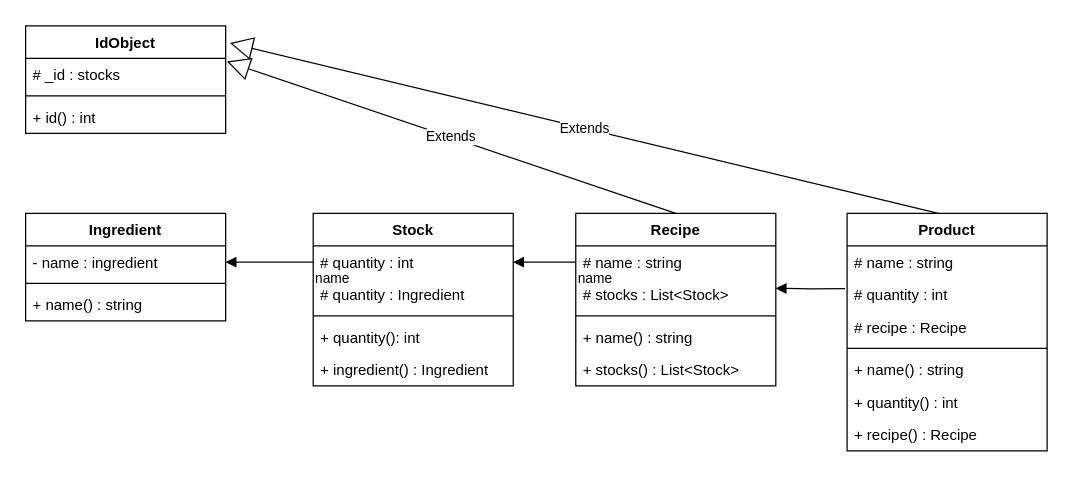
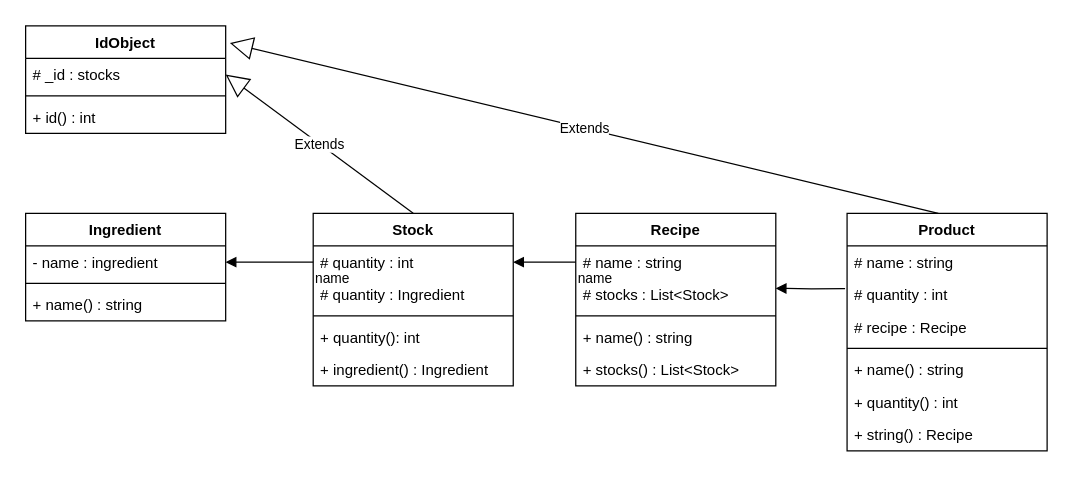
edge "Recipe" -> "# _id : stocks": removed, label "Extends"
edge "Stock" -> "# _id : stocks": added, label "Extends"
node "+ recipe() : Recipe": label "+ recipe() : Recipe" -> "+ string() : Recipe"
